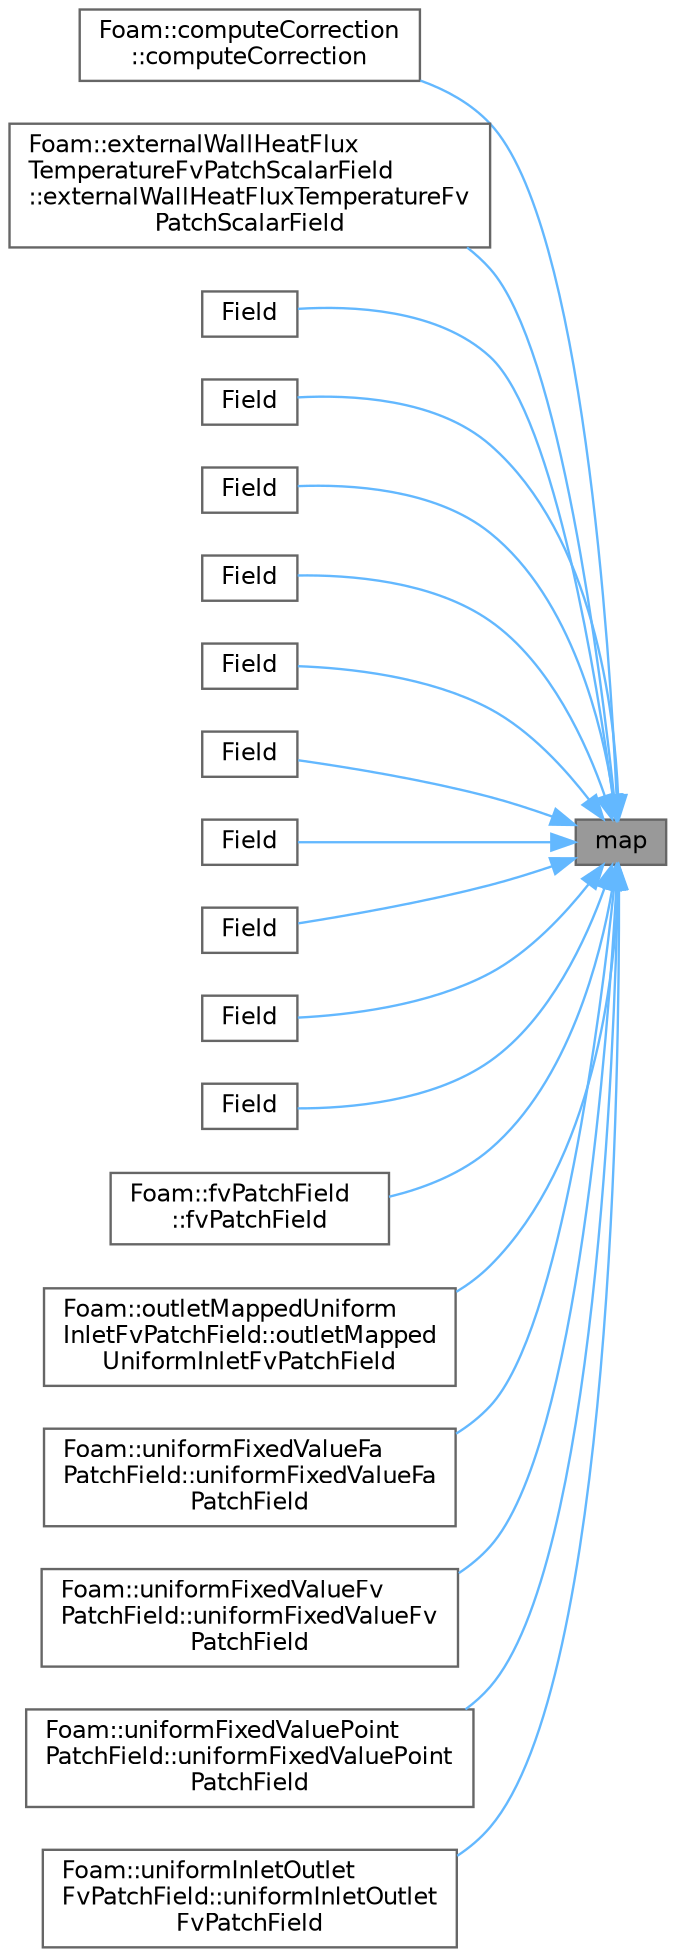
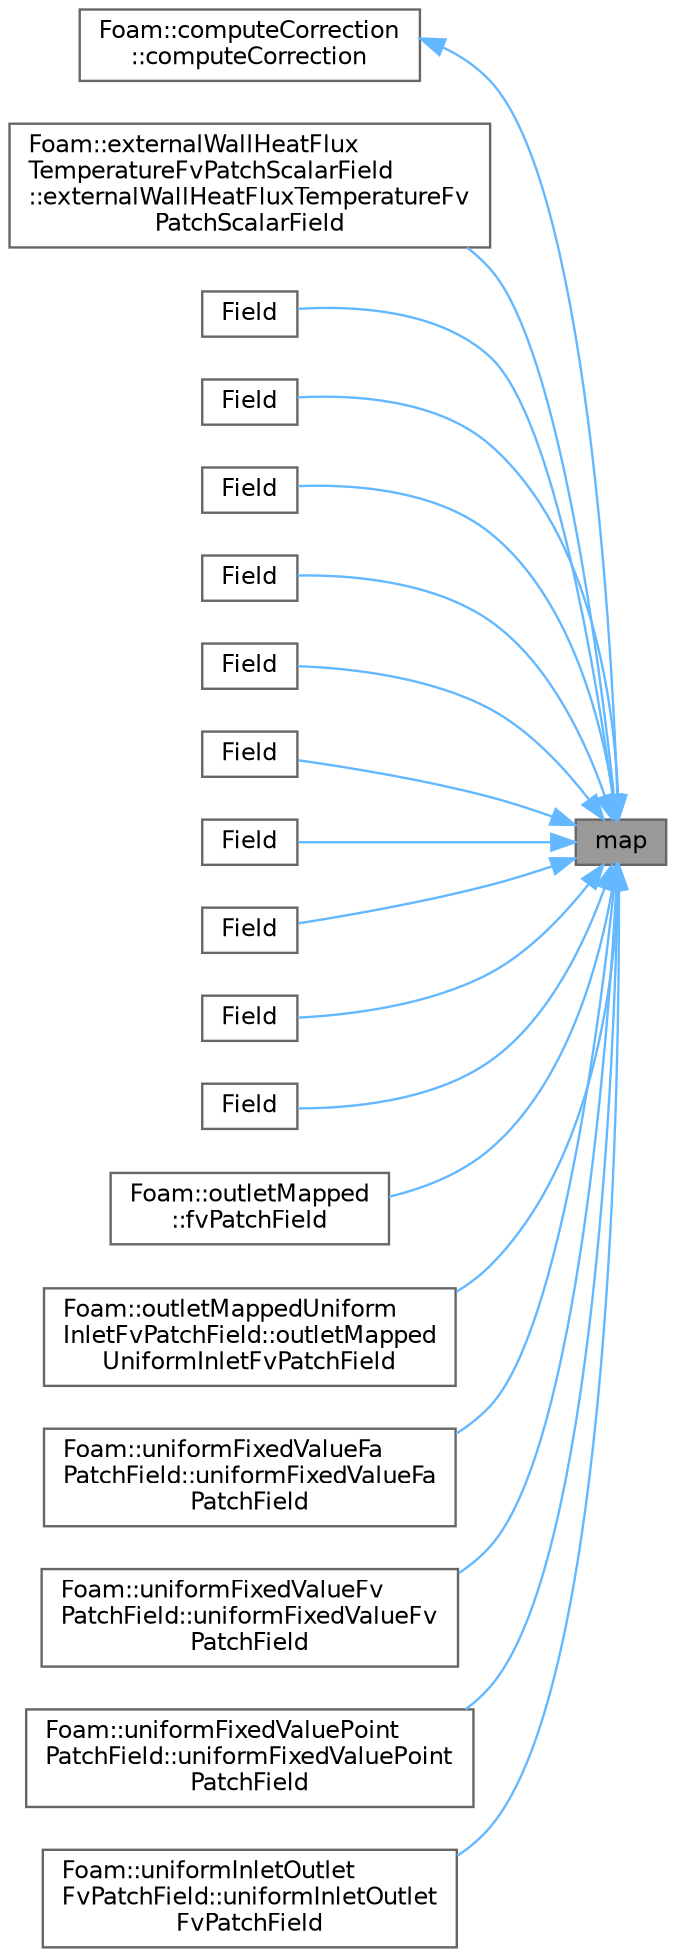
edge "Foam::computeCorrection ::computeCorrection" -> "map": reversed
node "Foam::fvPatchField ::fvPatchField": label "Foam::fvPatchField ::fvPatchField" -> "Foam::outletMapped ::fvPatchField"
